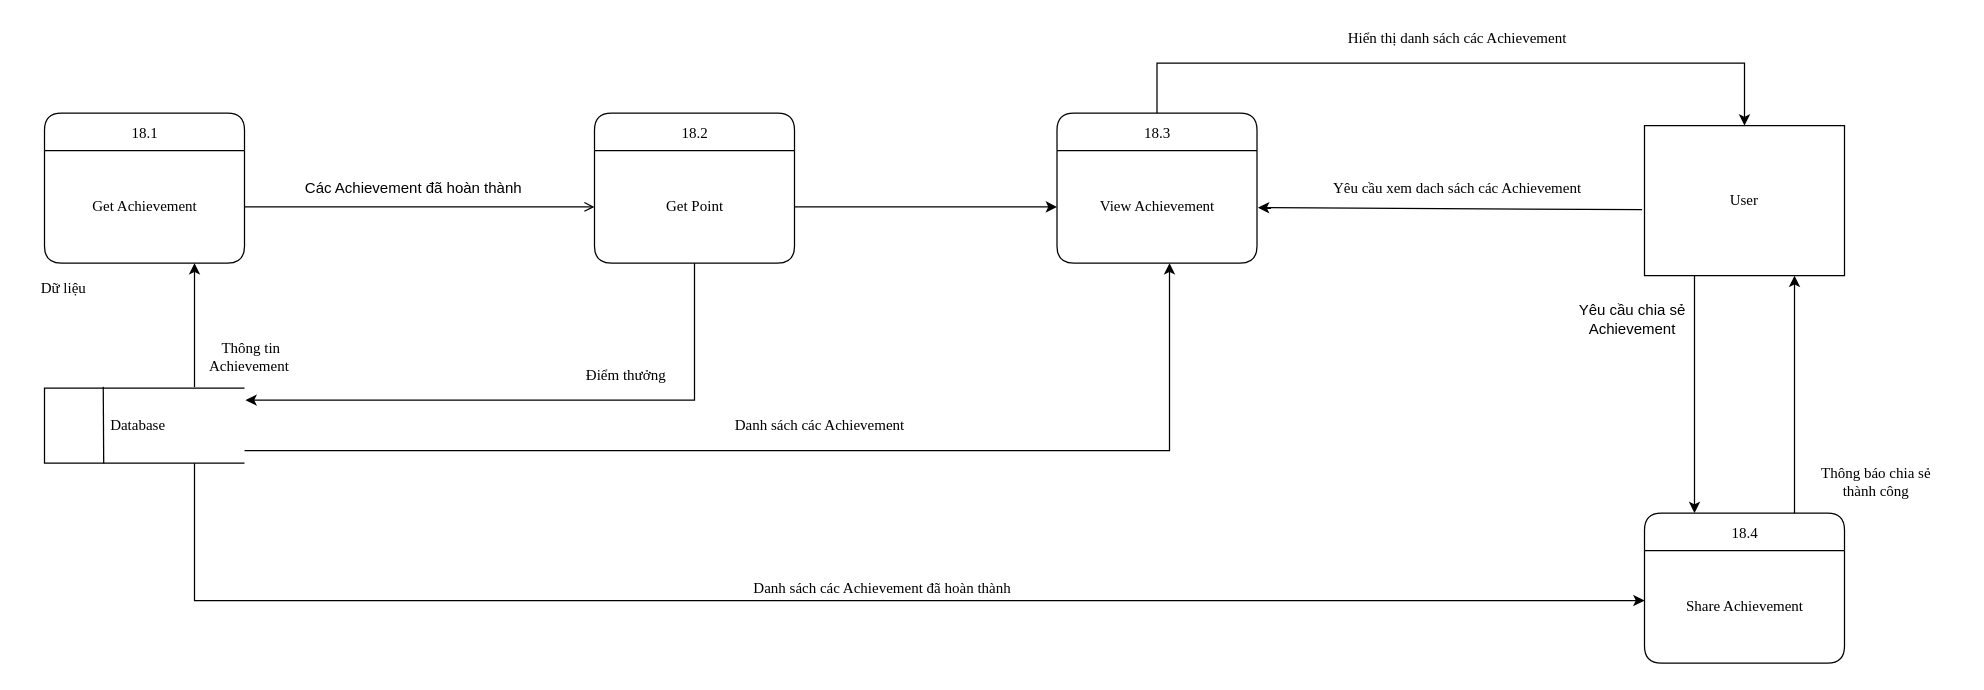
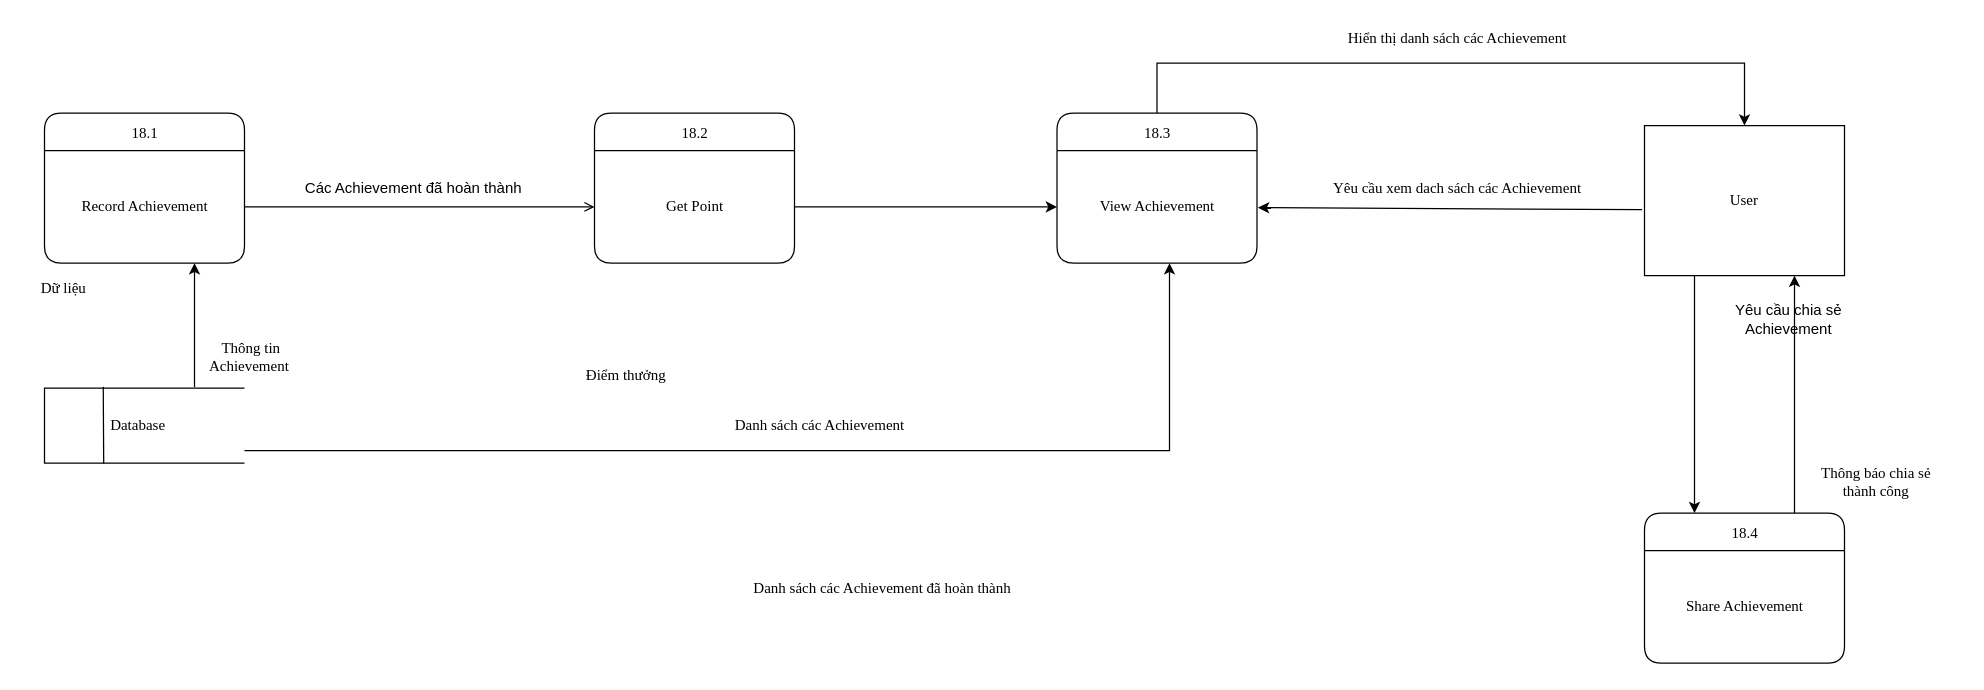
node "Get Achievement": label "Get Achievement" -> "Record Achievement"
node "Yêu cầu chia sẻ Achievement": moved (1632, 319) -> (1788, 319)
edge "Get Point" -> "Database": removed
edge "Database" -> "Share Achievement": removed
